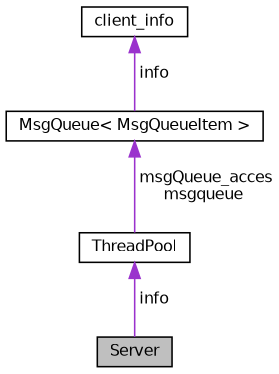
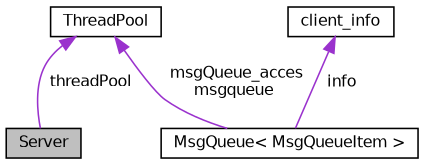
edge "ThreadPool" -> "MsgQueue< MsgQueueItem >": reversed
edge "Server" -> "ThreadPool": label " info" -> " threadPool"
